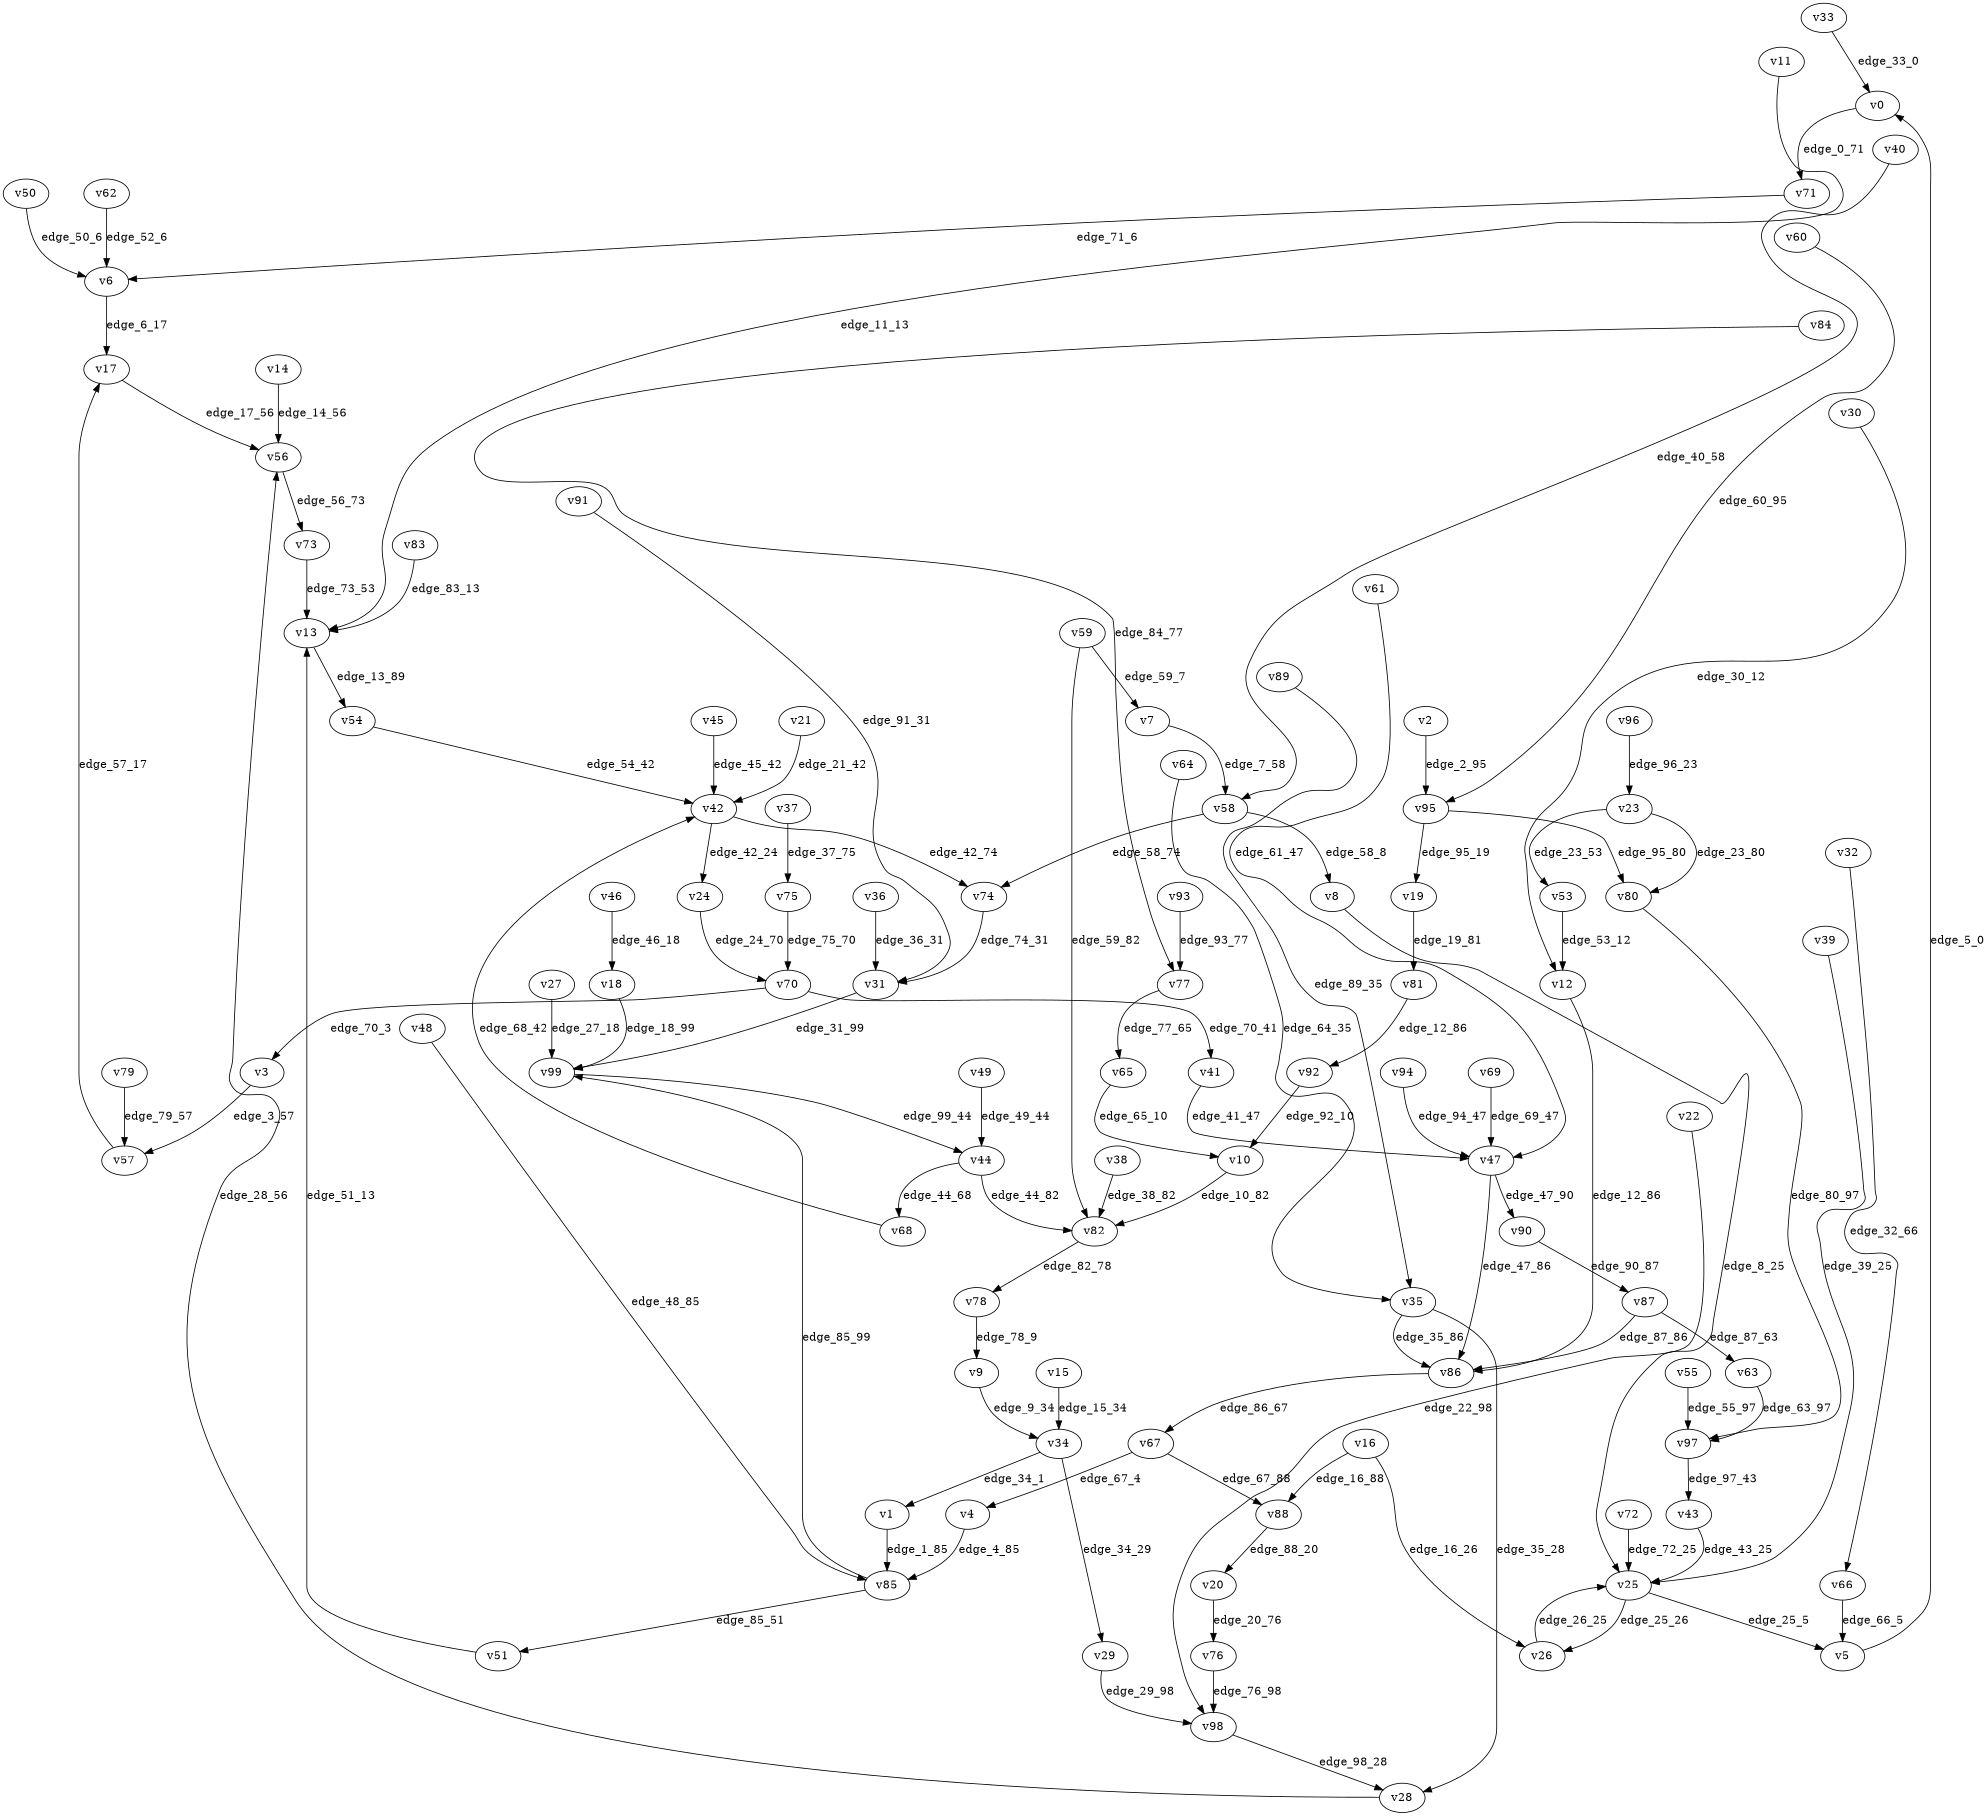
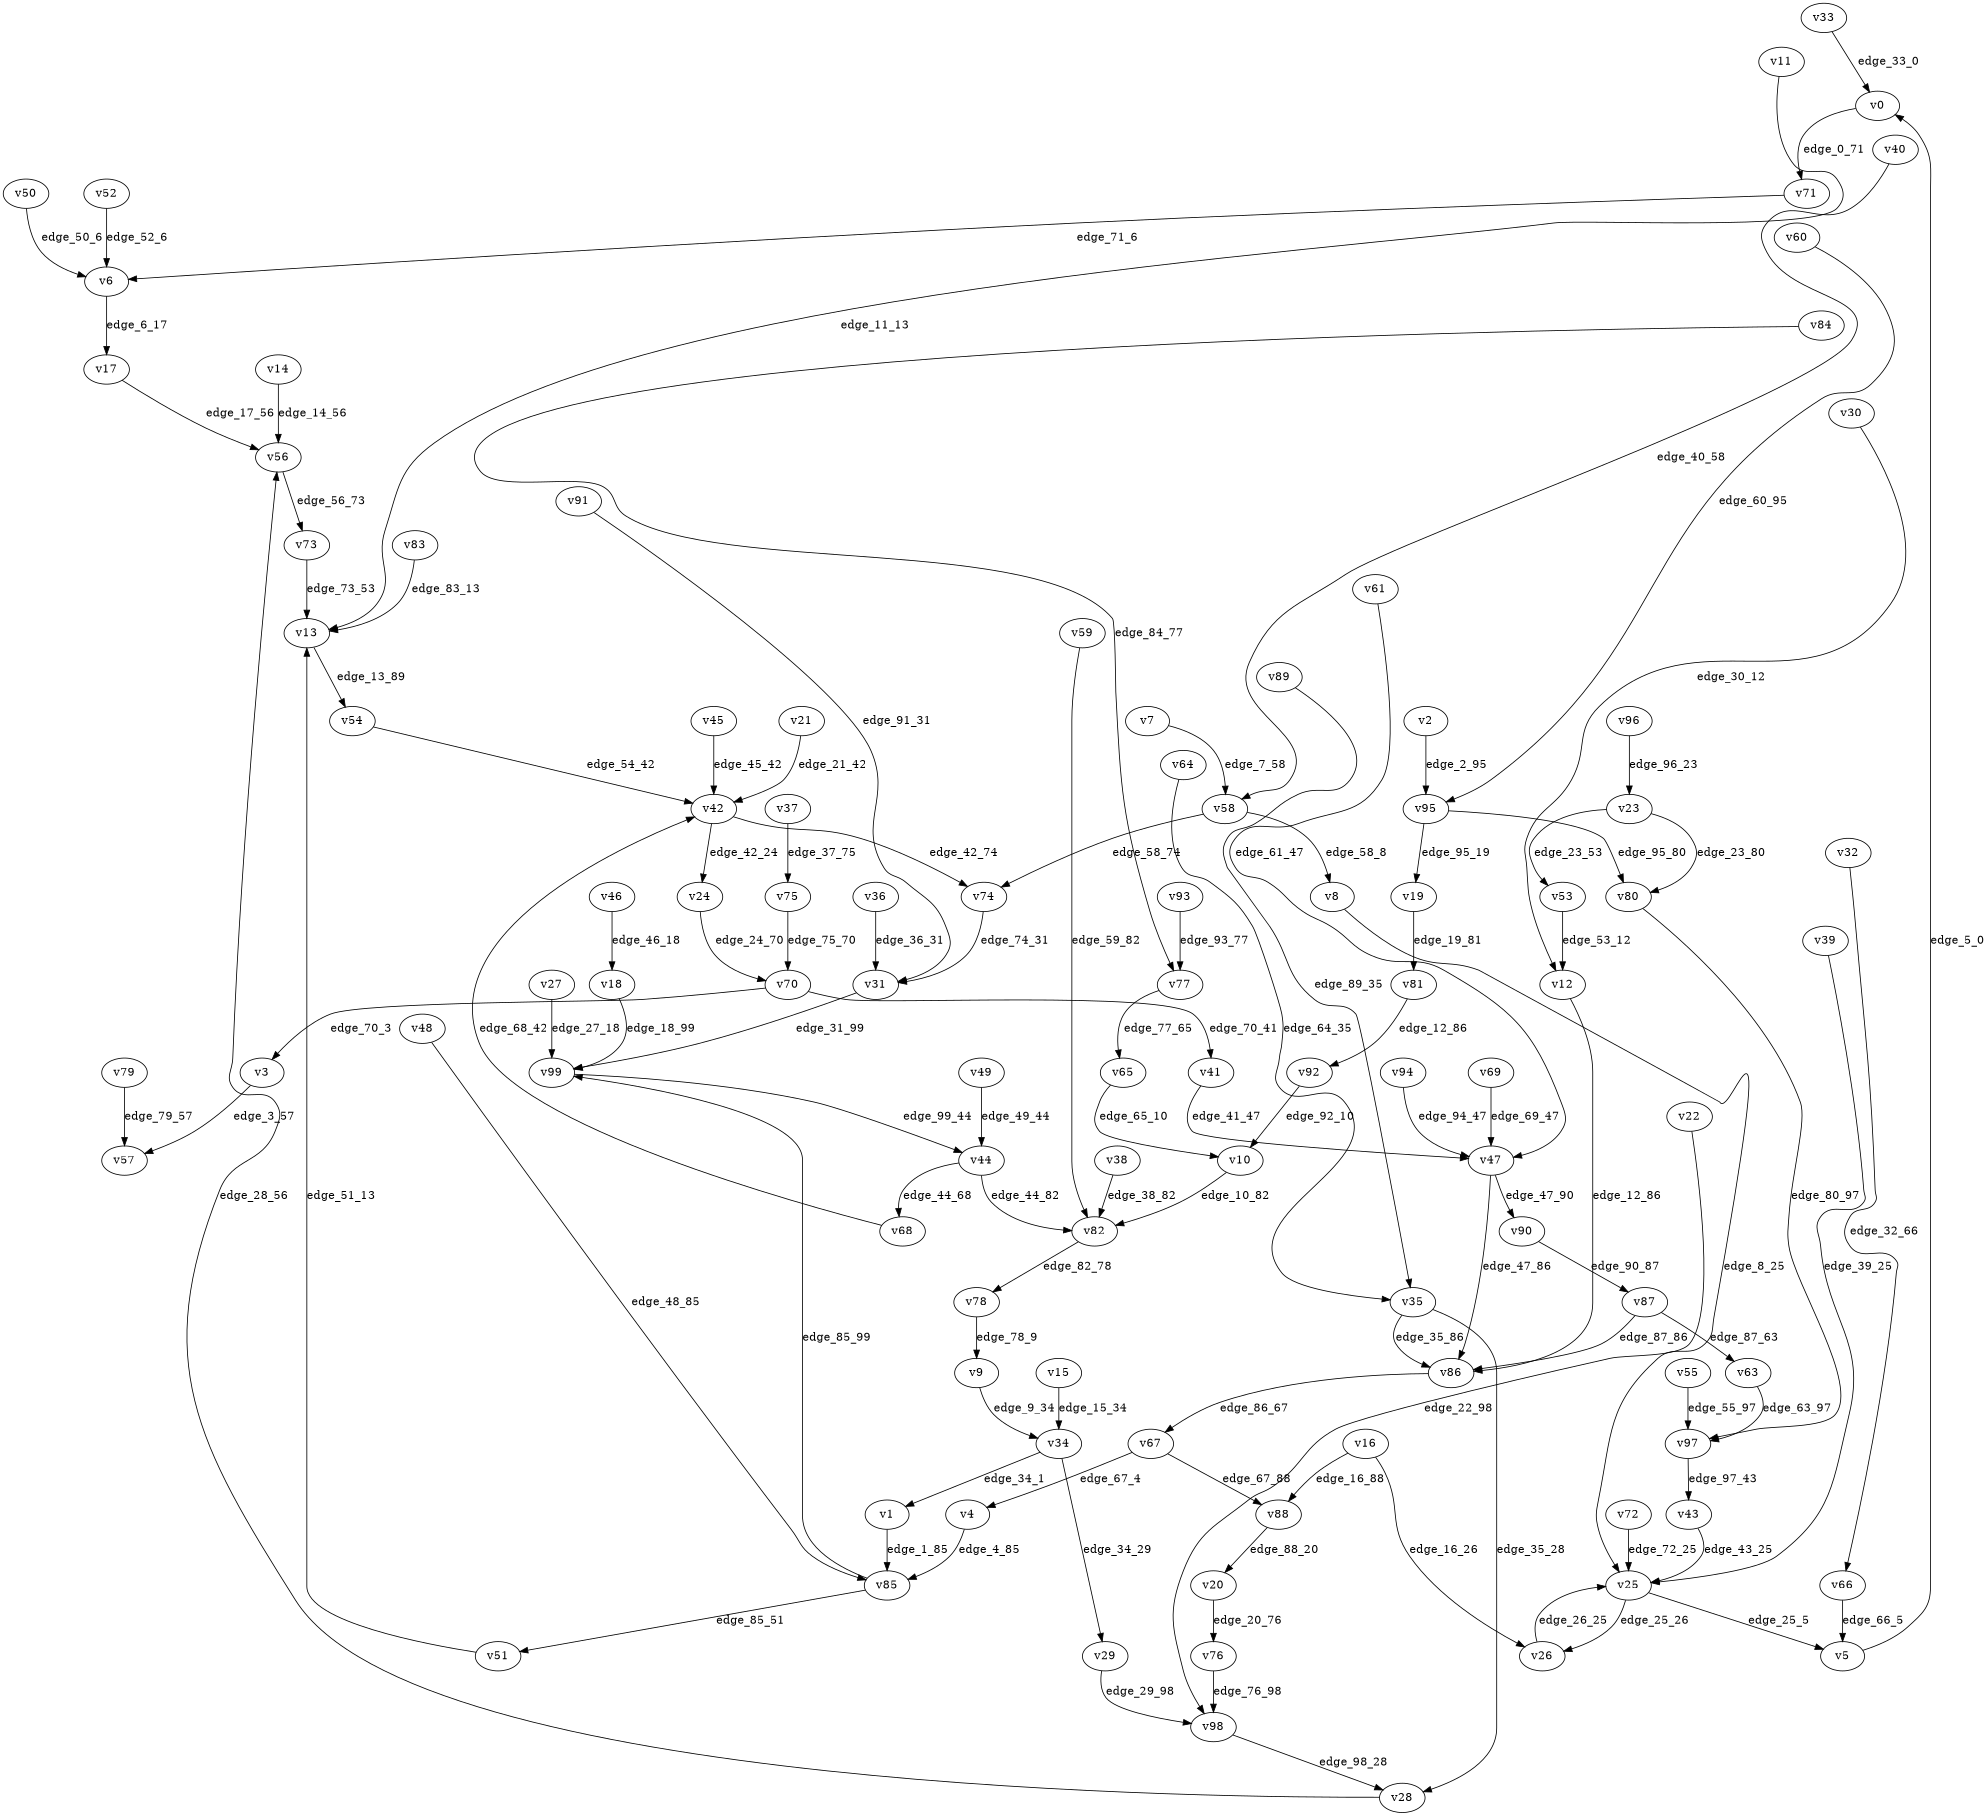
node "v62": label "v62" -> "v52"
edge "v59" -> "v7": removed, label "edge_59_7"
edge "v57" -> "v17": removed, label "edge_57_17"
